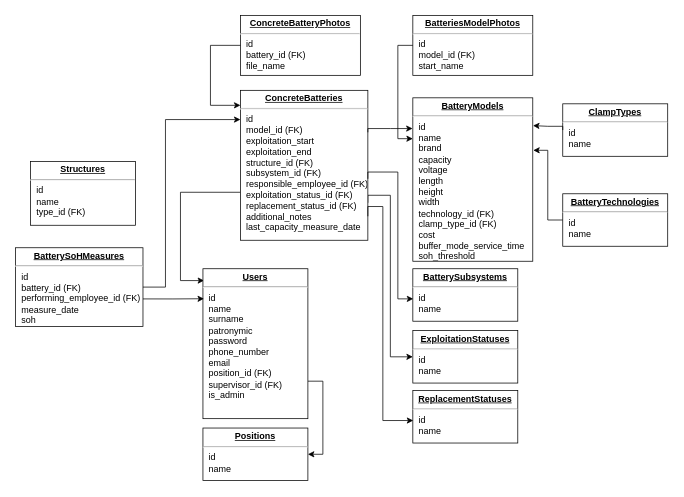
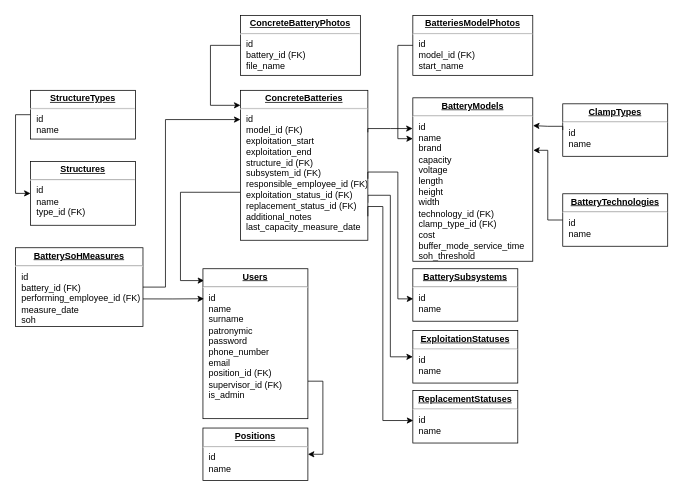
node "StructureTypes id name": added
edge "StructureTypes id name" -> "Structures id name type_id (FK)": added
